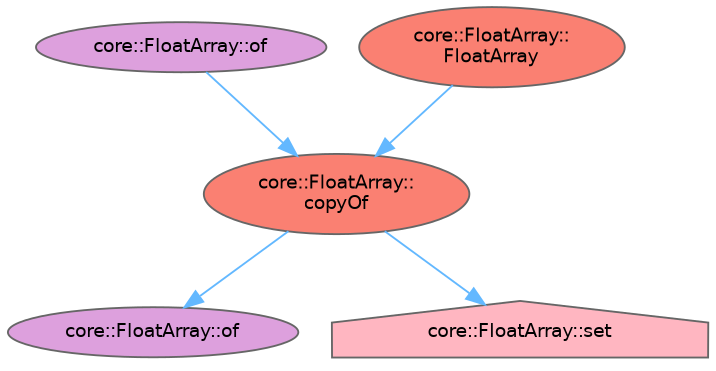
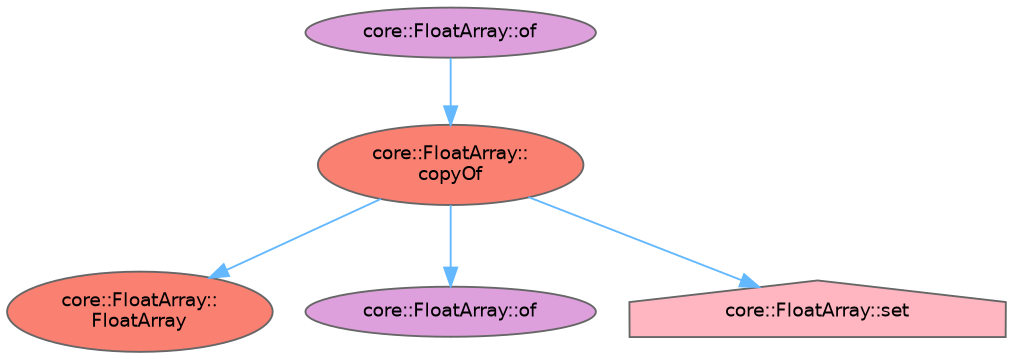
edge "core::FloatArray:: FloatArray" -> "core::FloatArray:: copyOf": reversed
